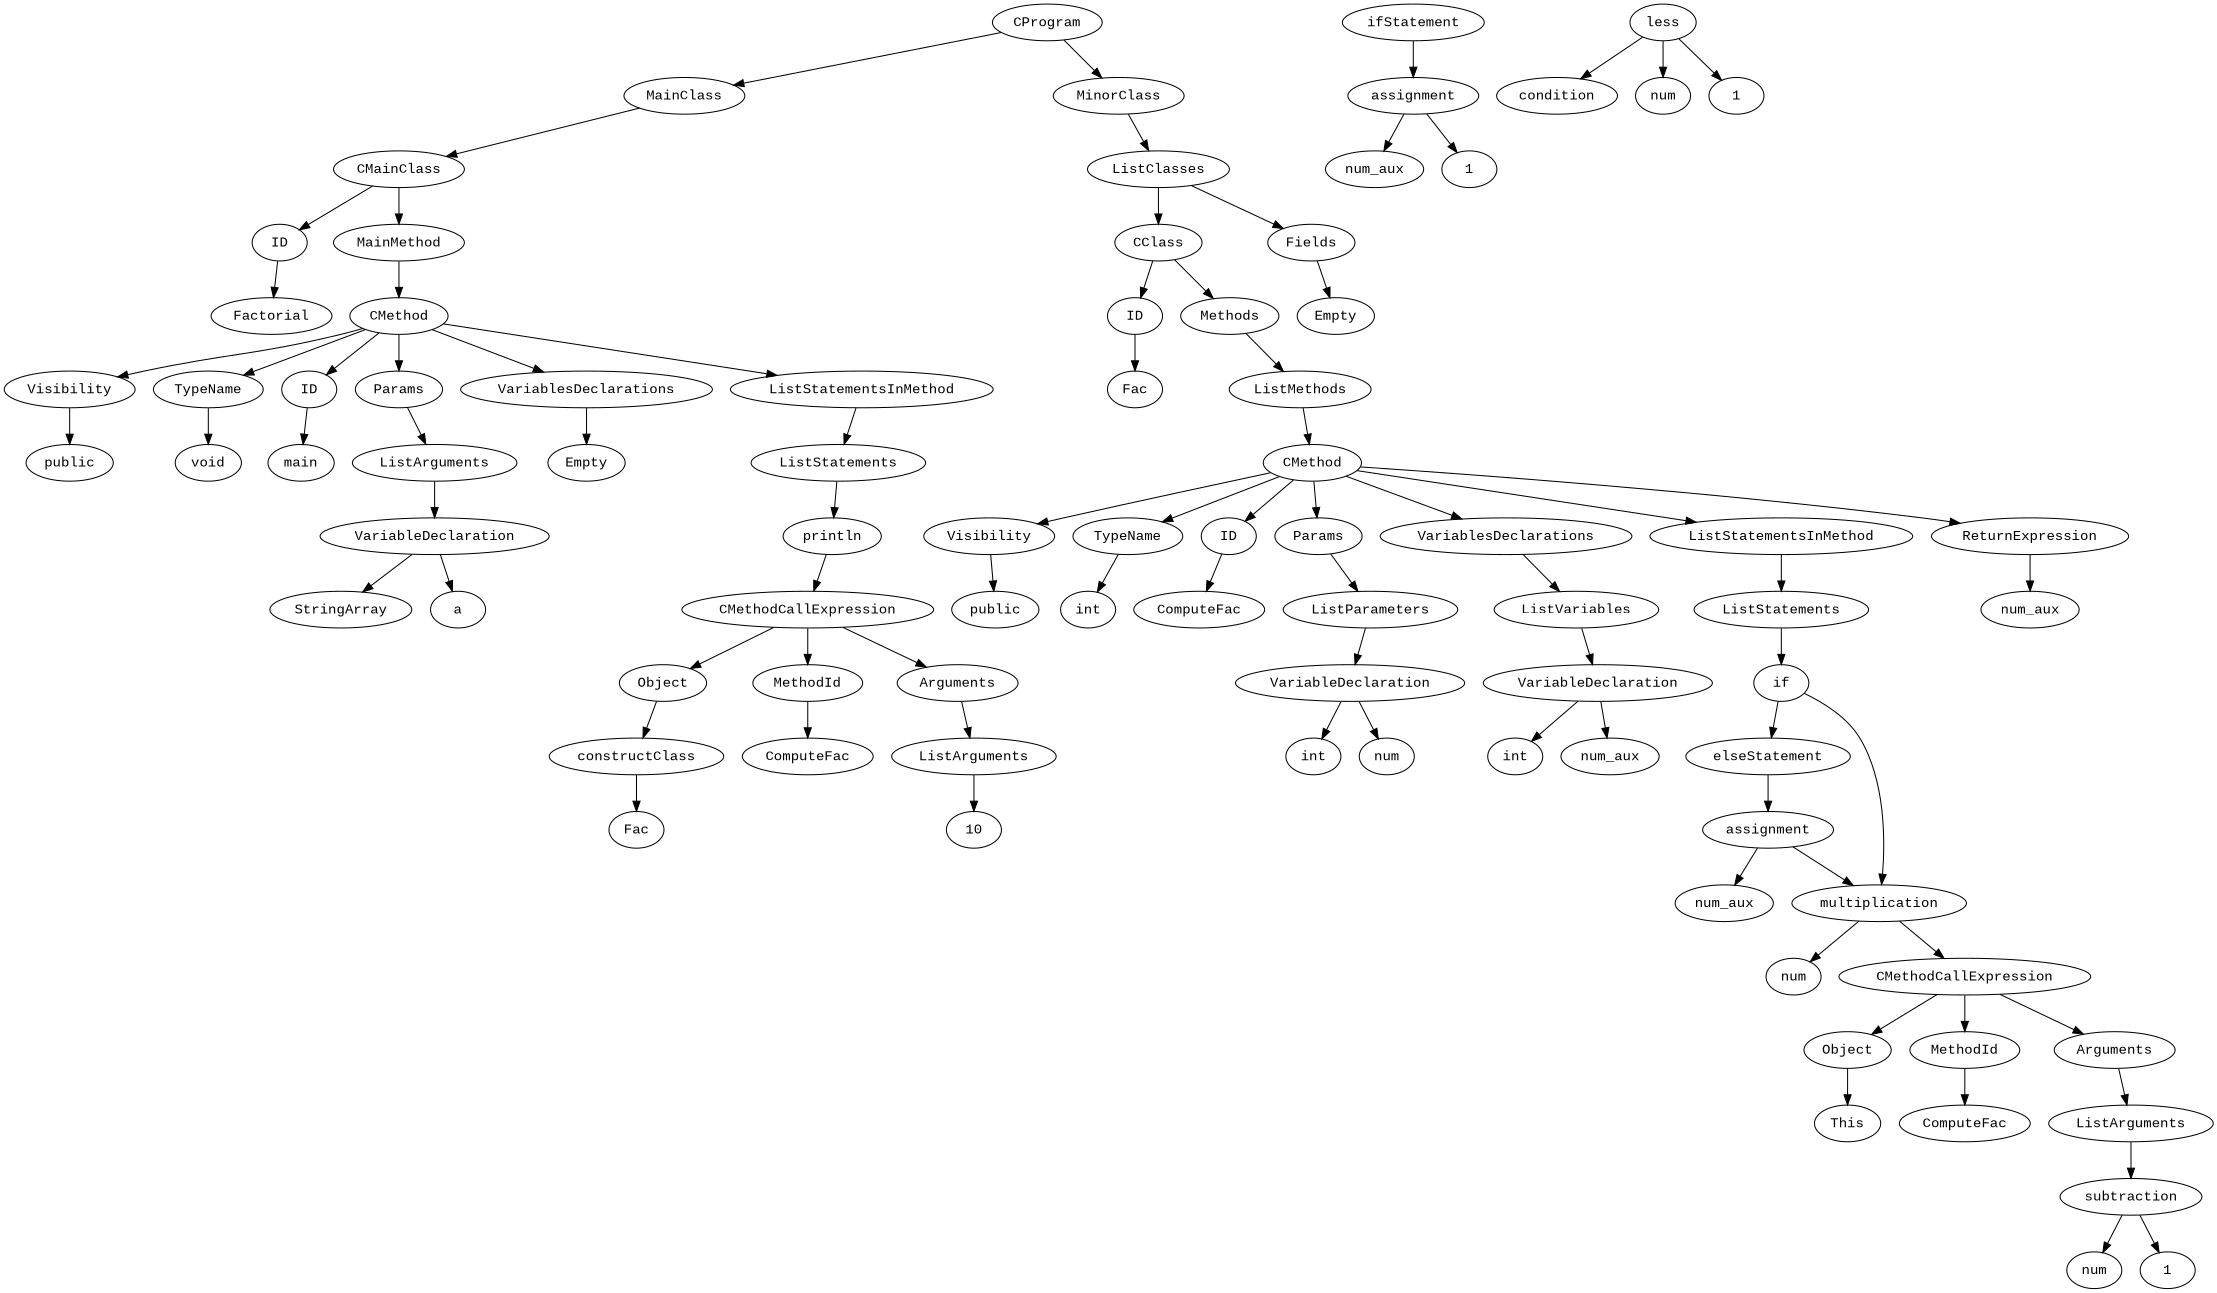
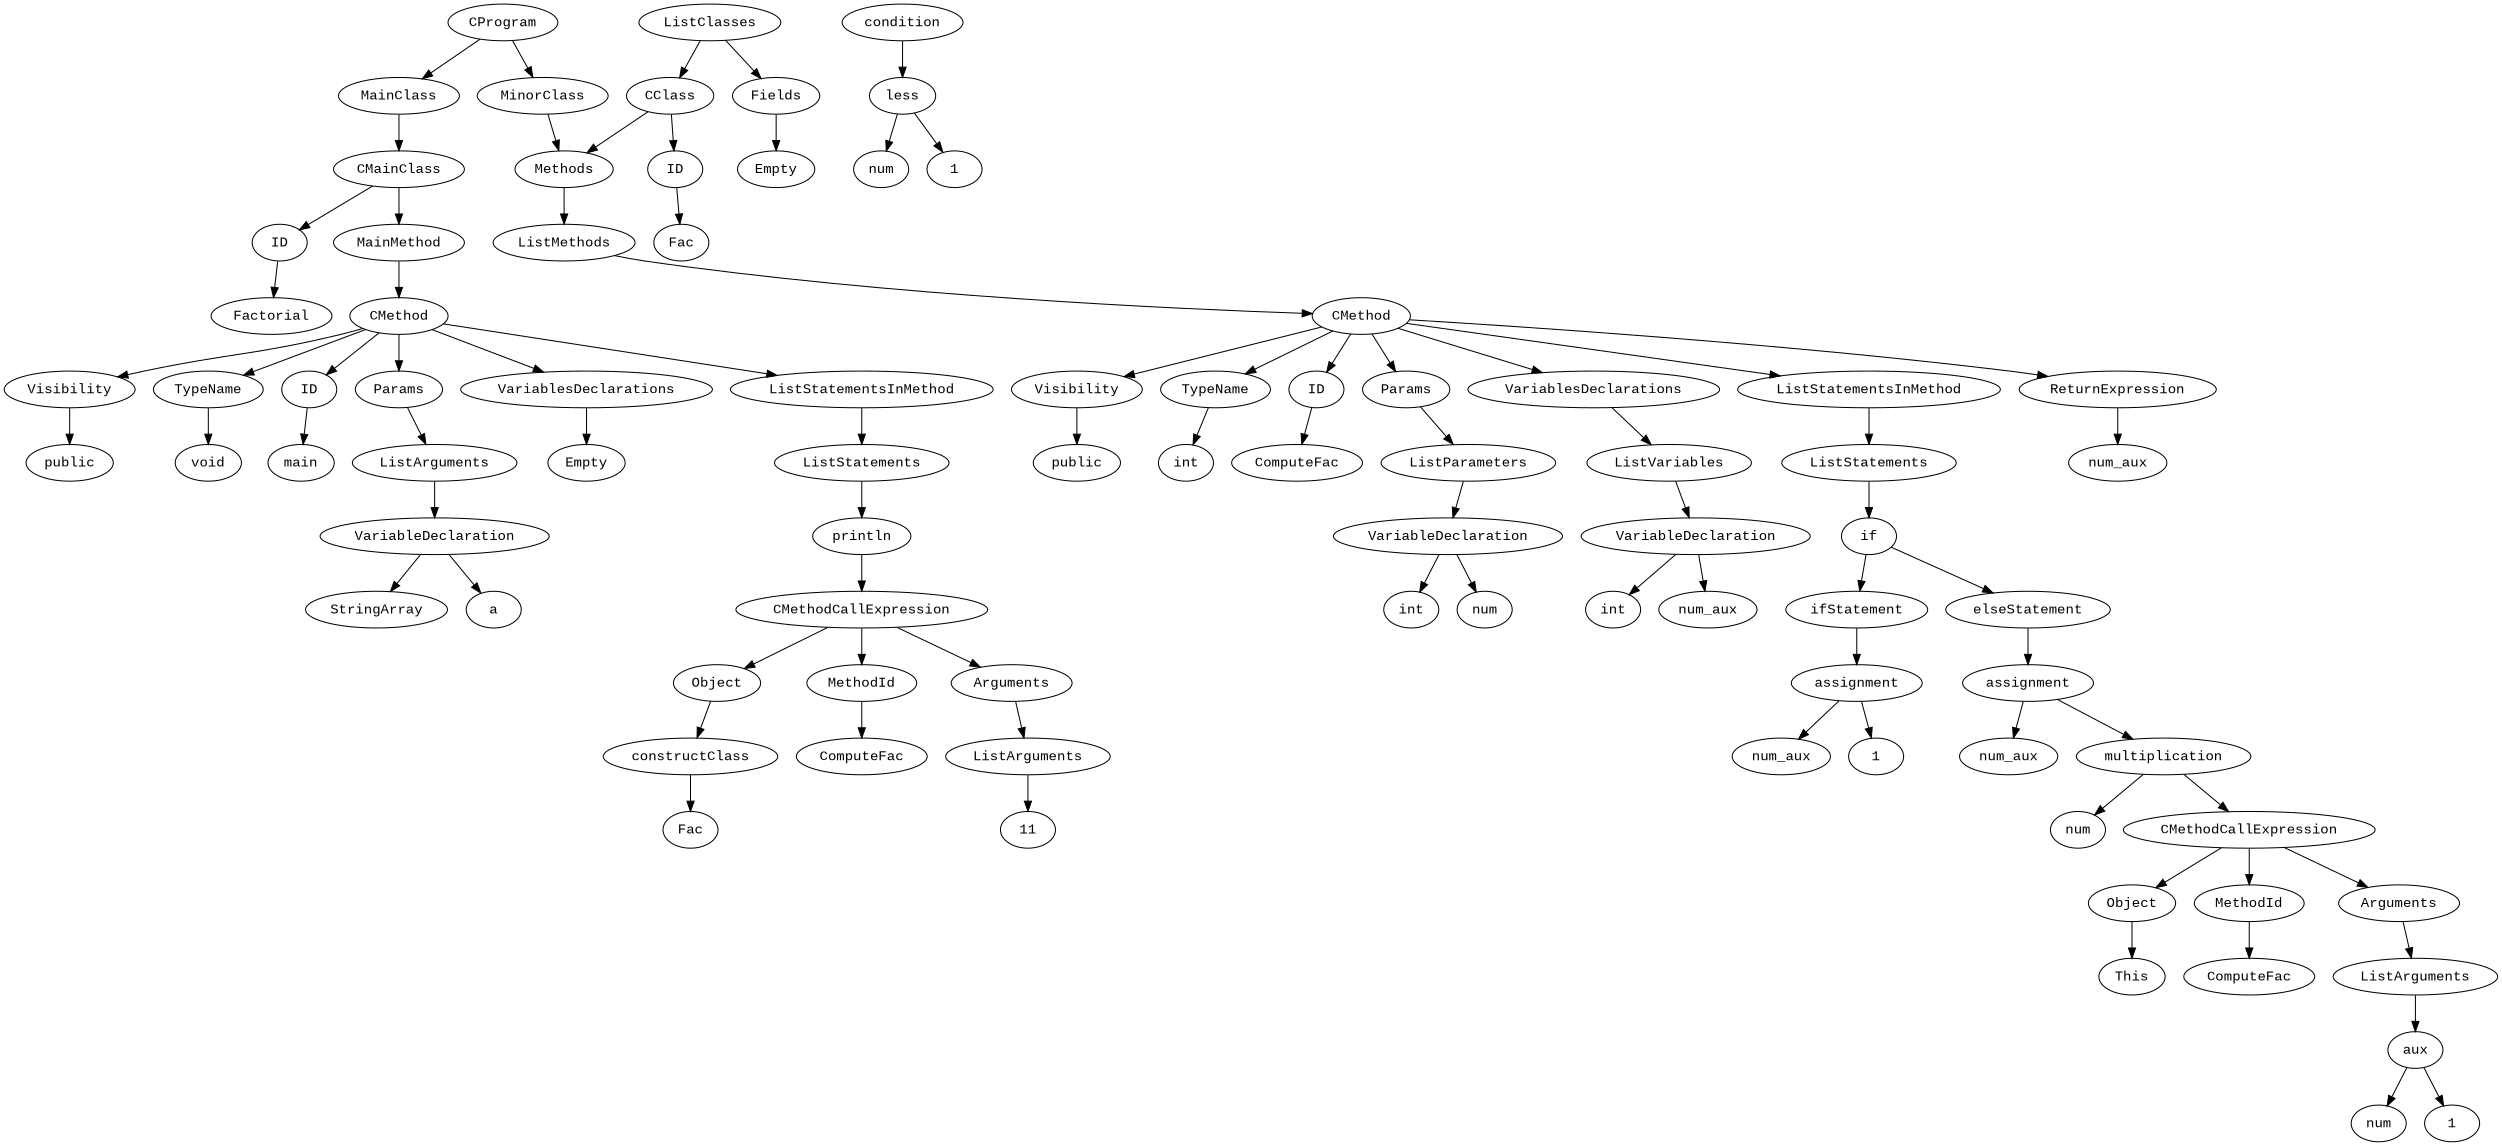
edge "less" -> "condition": reversed
edge "MinorClass" -> "ListClasses": now "MinorClass" -> "Methods"
edge "if" -> "multiplication": now "if" -> "ifStatement"
node "10": label "10" -> "11"
node "subtraction": label "subtraction" -> "aux"
